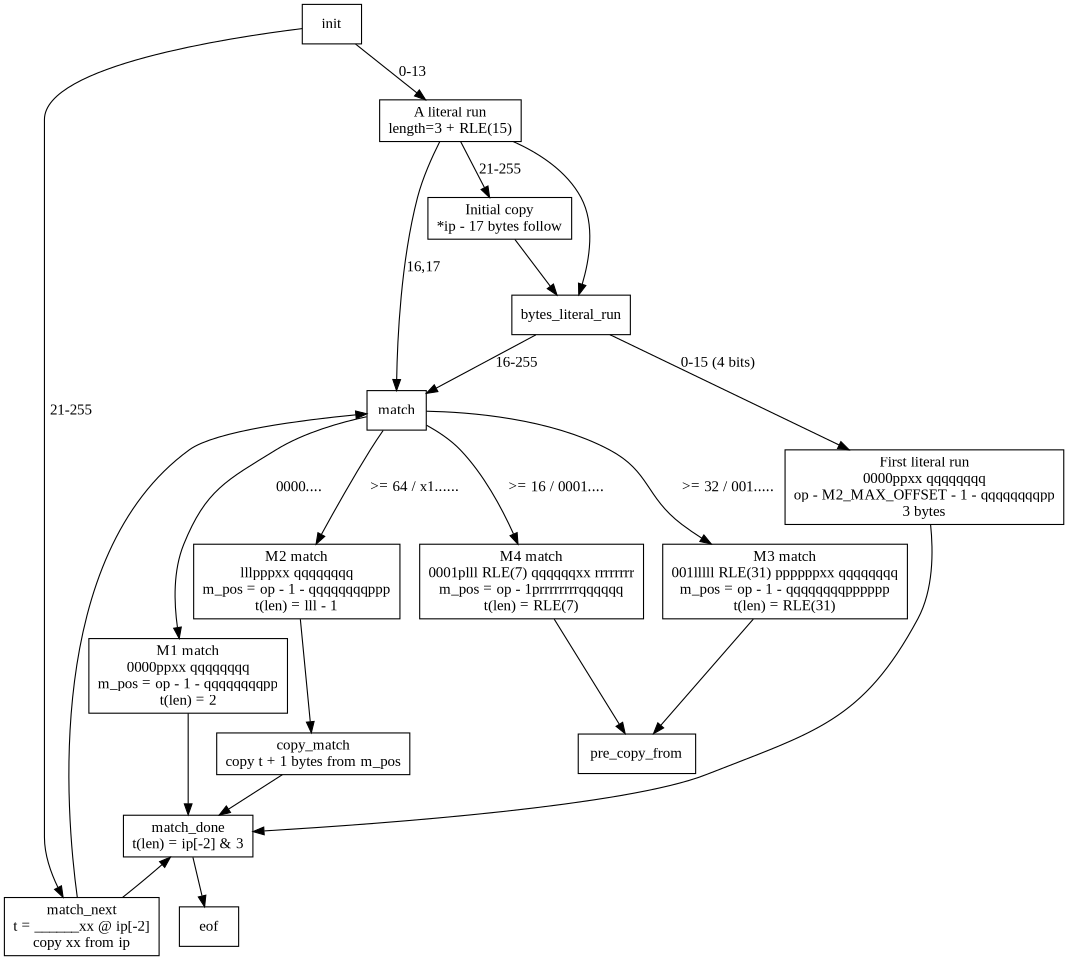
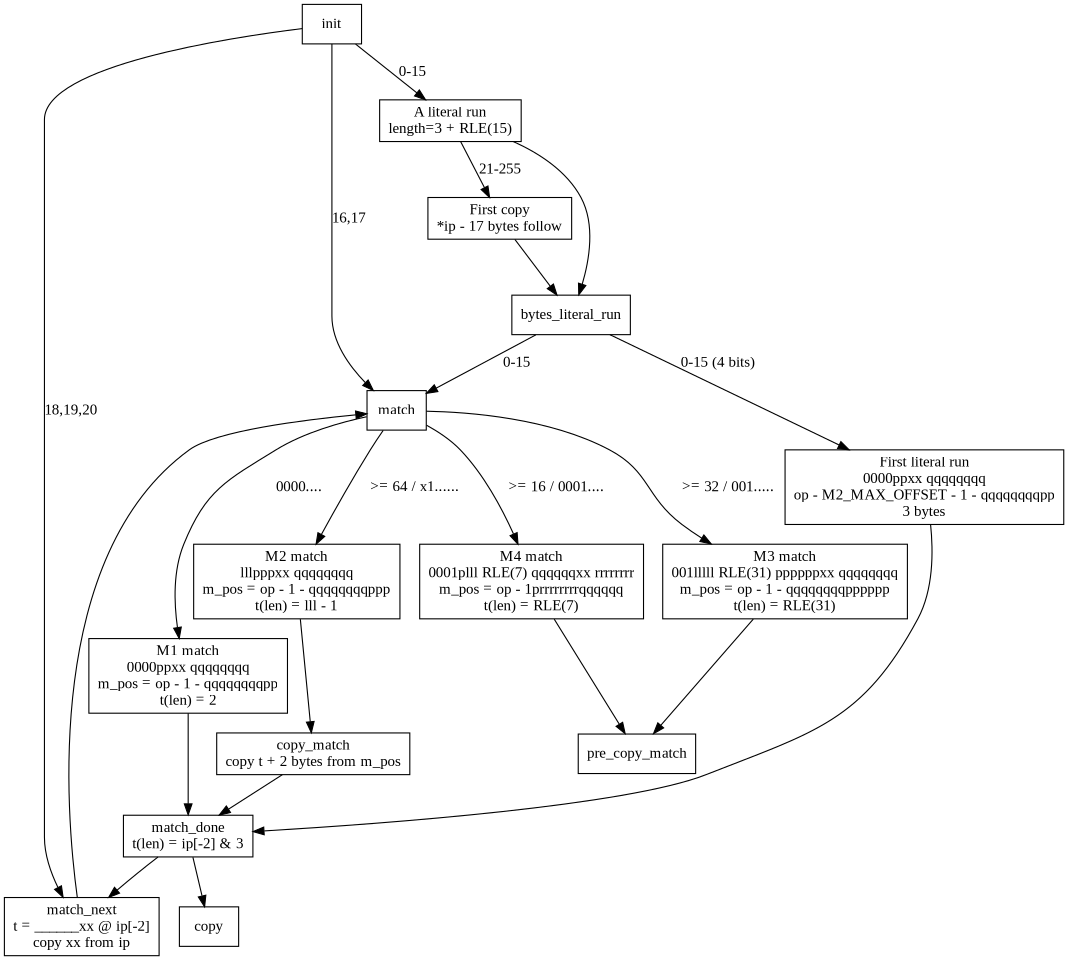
edge "init" -> "A literal run length=3 + RLE(15)": label "0-13" -> "0-15"
node "Initial copy *ip - 17 bytes follow": label "Initial copy *ip - 17 bytes follow" -> "First copy *ip - 17 bytes follow"
edge "A literal run length=3 + RLE(15)" -> "match": now "init" -> "match"
edge "bytes_literal_run" -> "match": label "16-255" -> "0-15"
edge "init" -> "match_next t = ______xx @ ip[-2] copy xx from ip": label "21-255" -> "18,19,20"
node "copy_match copy t + 1 bytes from m_pos": label "copy_match copy t + 1 bytes from m_pos" -> "copy_match copy t + 2 bytes from m_pos"
node "pre_copy_from": label "pre_copy_from" -> "pre_copy_match"
edge "match_next t = ______xx @ ip[-2] copy xx from ip" -> "match_done t(len) = ip[-2] & 3": reversed
node "eof": label "eof" -> "copy"
